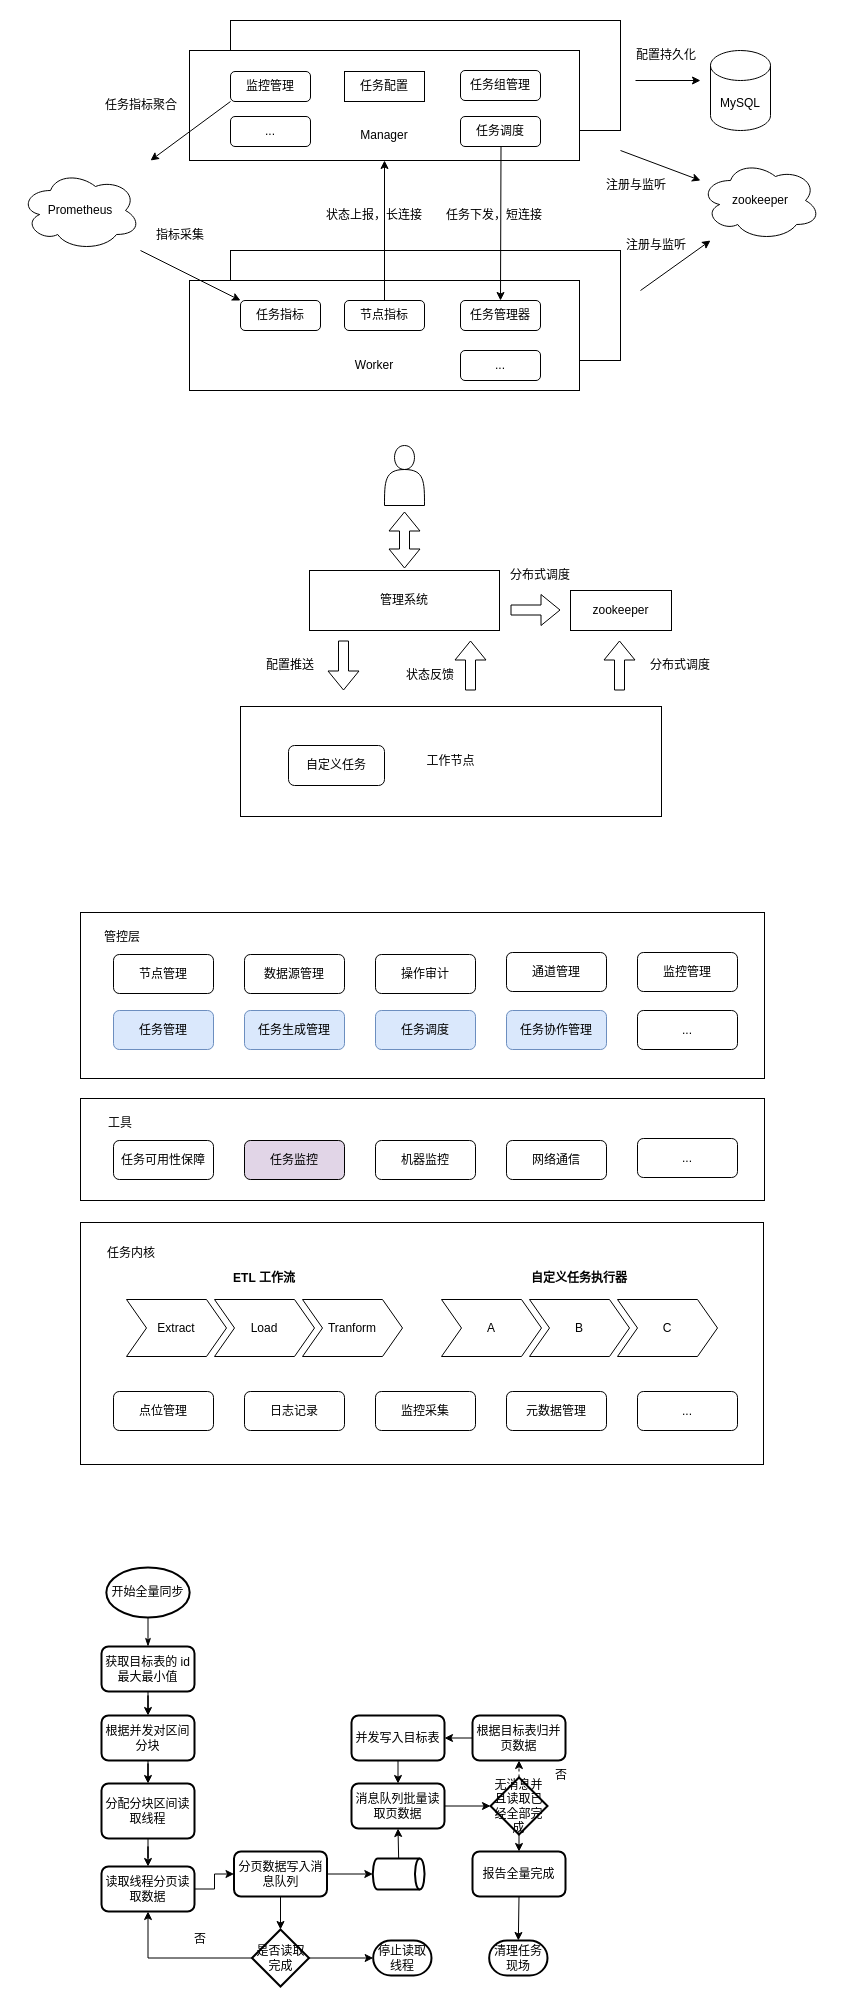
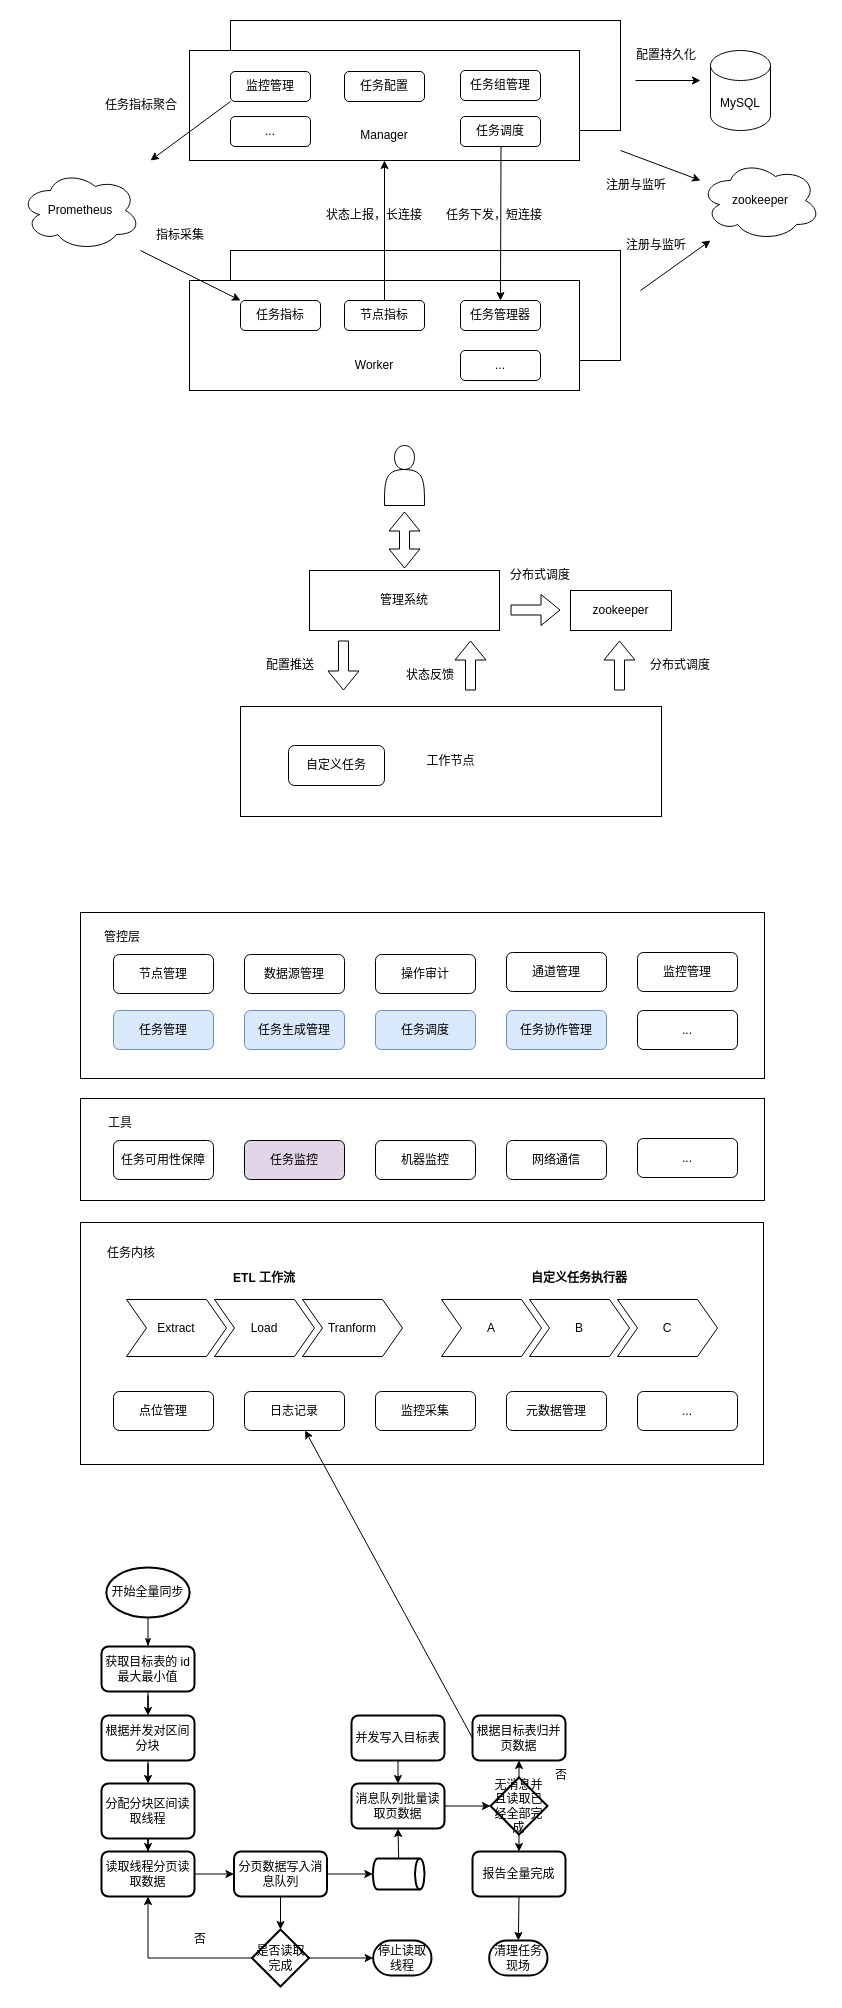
node "任务配置": shape rectangle -> rounded rectangle
edge "根据目标表归并页数据" -> "并发写入目标表": now "根据目标表归并页数据" -> "日志记录"
edge "无消息并且读取已经全部完成" -> "根据目标表归并页数据": style dashed -> solid
node "读取线程分页读取数据": moved (148, 1889) -> (148, 1874)
